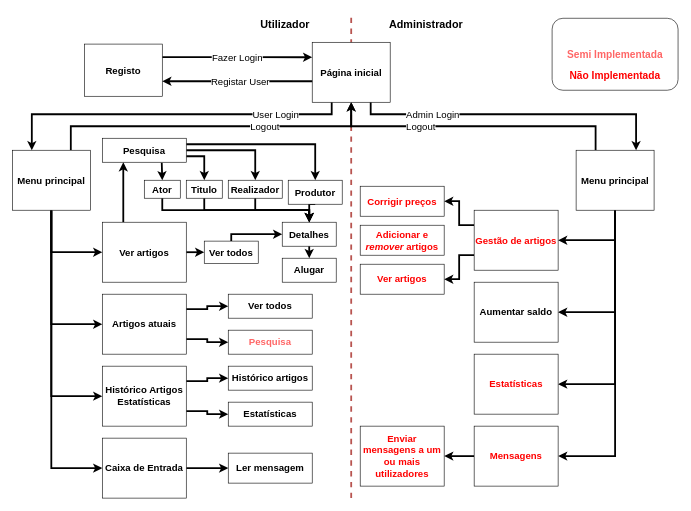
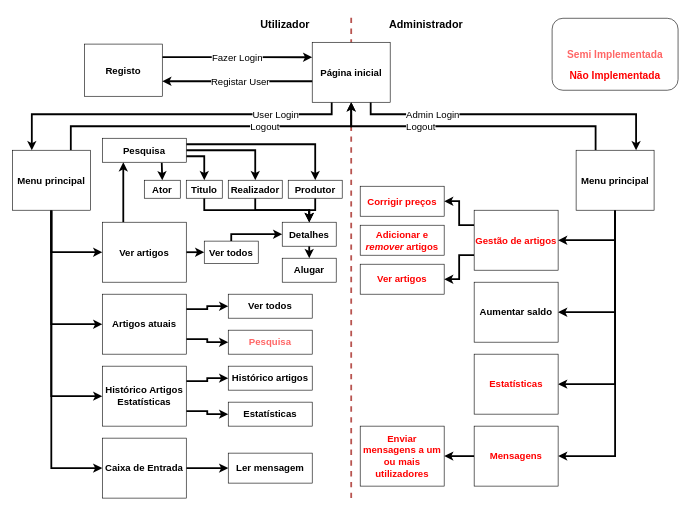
node "Produtor": size 54x24 -> 54x18
edge "Ator" -> "Detalhes": removed
